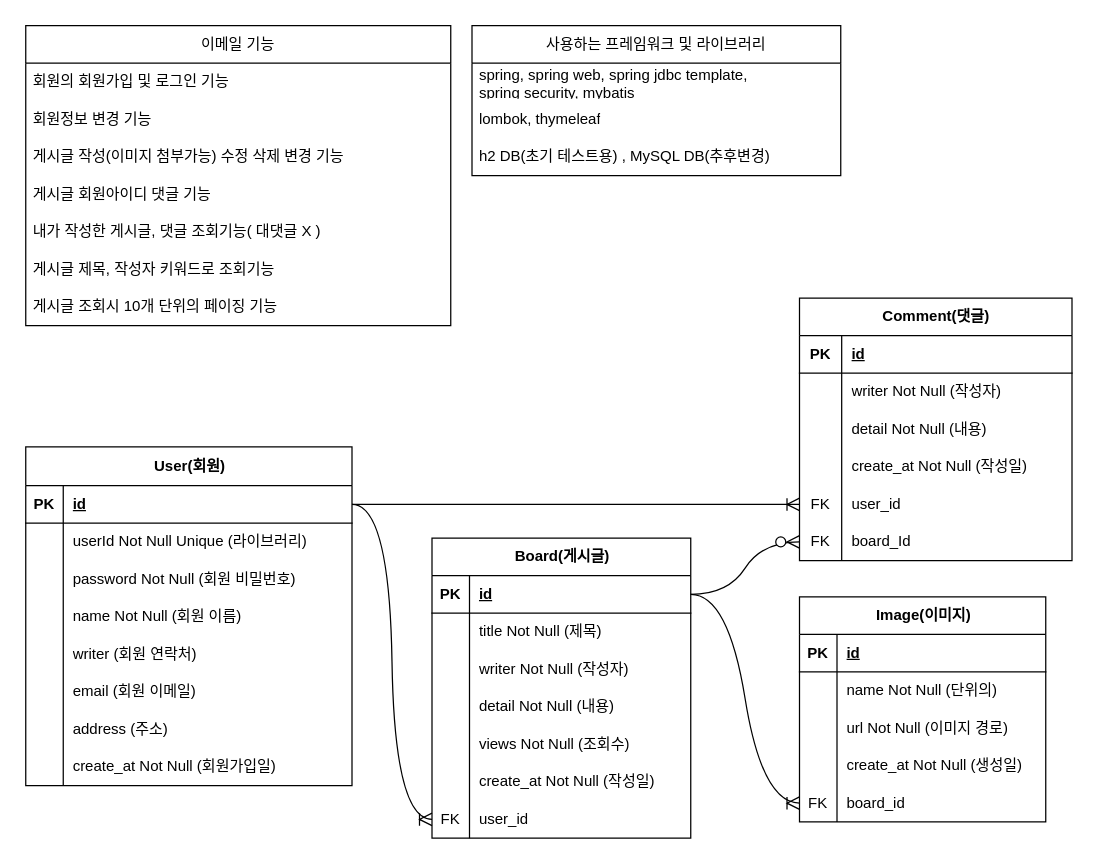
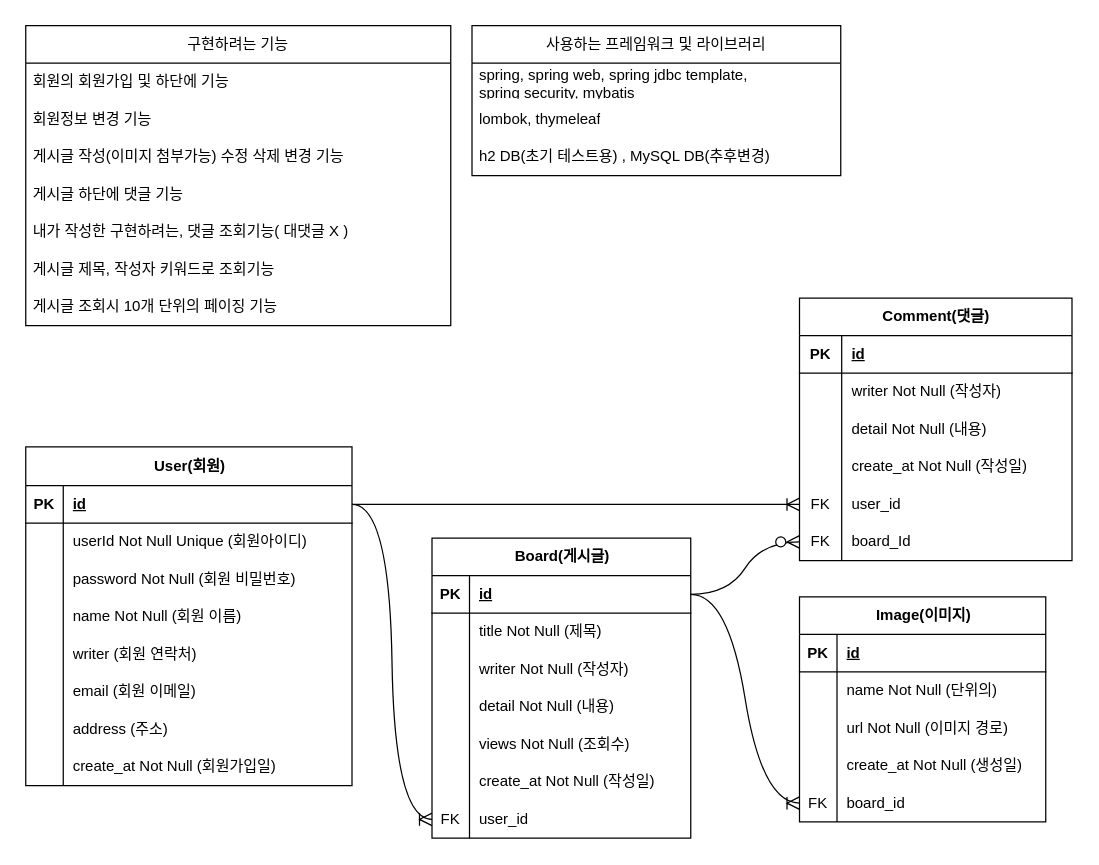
node "이메일 기능": label "이메일 기능" -> "구현하려는 기능"
node "회원의 회원가입 및 로그인 기능": label "회원의 회원가입 및 로그인 기능" -> "회원의 회원가입 및 하단에 기능"
node "게시글 회원아이디 댓글 기능": label "게시글 회원아이디 댓글 기능" -> "게시글 하단에 댓글 기능"
node "내가 작성한 게시글, 댓글 조회기능( 대댓글 X )": label "내가 작성한 게시글, 댓글 조회기능( 대댓글 X )" -> "내가 작성한 구현하려는, 댓글 조회기능( 대댓글 X )"
node "userId Not Null Unique (라이브러리)": label "userId Not Null Unique (라이브러리)" -> "userId Not Null Unique (회원아이디)"
